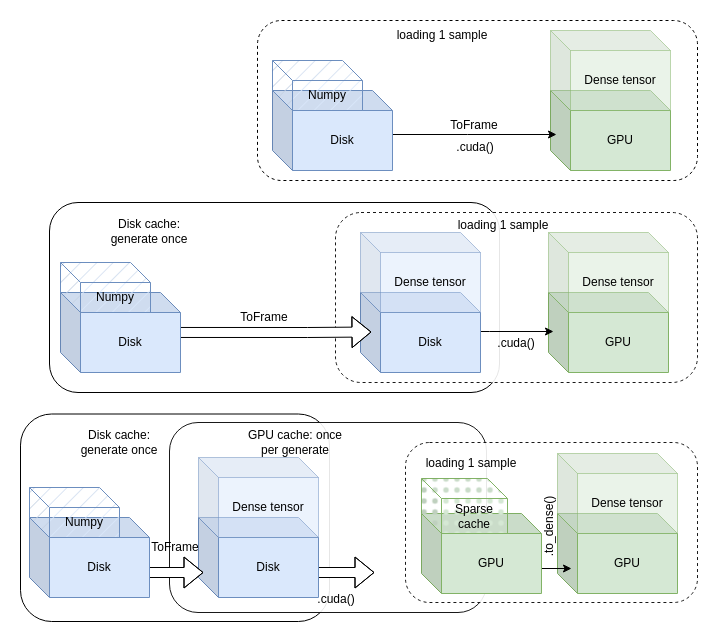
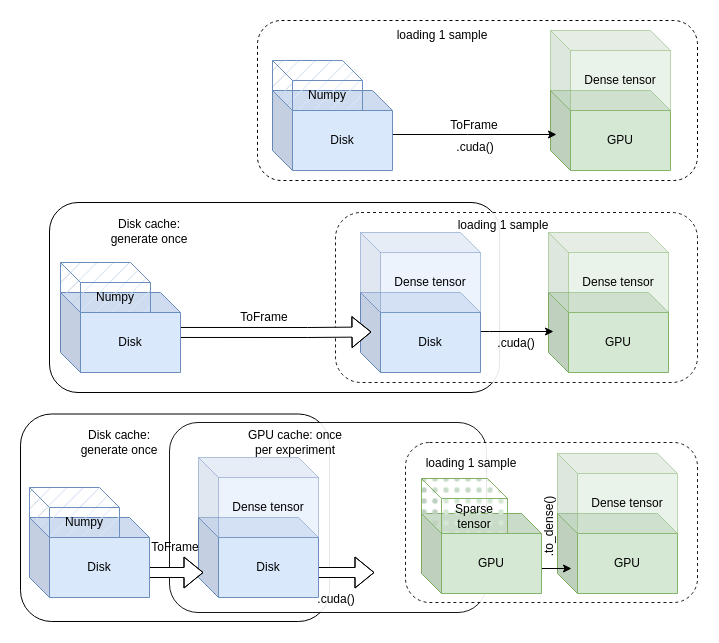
node "GPU cache: once per generate": label "GPU cache: once per generate" -> "GPU cache: once per experiment"
node "Sparse cache": label "Sparse cache" -> "Sparse tensor"
